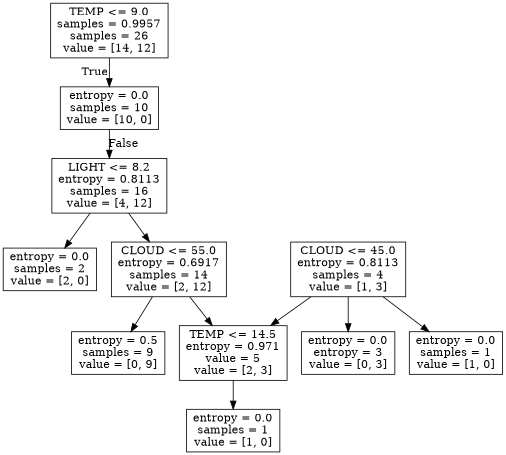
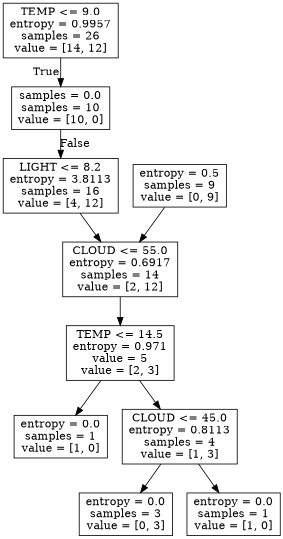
node "TEMP <= 9.0 samples = 0.9957 samples = 26 value = [14, 12]": label "TEMP <= 9.0 samples = 0.9957 samples = 26 value = [14, 12]" -> "TEMP <= 9.0 entropy = 0.9957 samples = 26 value = [14, 12]"
node "entropy = 0.0 samples = 10 value = [10, 0]": label "entropy = 0.0 samples = 10 value = [10, 0]" -> "samples = 0.0 samples = 10 value = [10, 0]"
node "LIGHT <= 8.2 entropy = 0.8113 samples = 16 value = [4, 12]": label "LIGHT <= 8.2 entropy = 0.8113 samples = 16 value = [4, 12]" -> "LIGHT <= 8.2 entropy = 3.8113 samples = 16 value = [4, 12]"
node "entropy = 0.0 samples = 2 value = [2, 0]": removed
edge "CLOUD <= 45.0 entropy = 0.8113 samples = 4 value = [1, 3]" -> "TEMP <= 14.5 entropy = 0.971 value = 5 value = [2, 3]": reversed
edge "CLOUD <= 55.0 entropy = 0.6917 samples = 14 value = [2, 12]" -> "entropy = 0.5 samples = 9 value = [0, 9]": reversed
node "entropy = 0.0 entropy = 3 value = [0, 3]": label "entropy = 0.0 entropy = 3 value = [0, 3]" -> "entropy = 0.0 samples = 3 value = [0, 3]"
